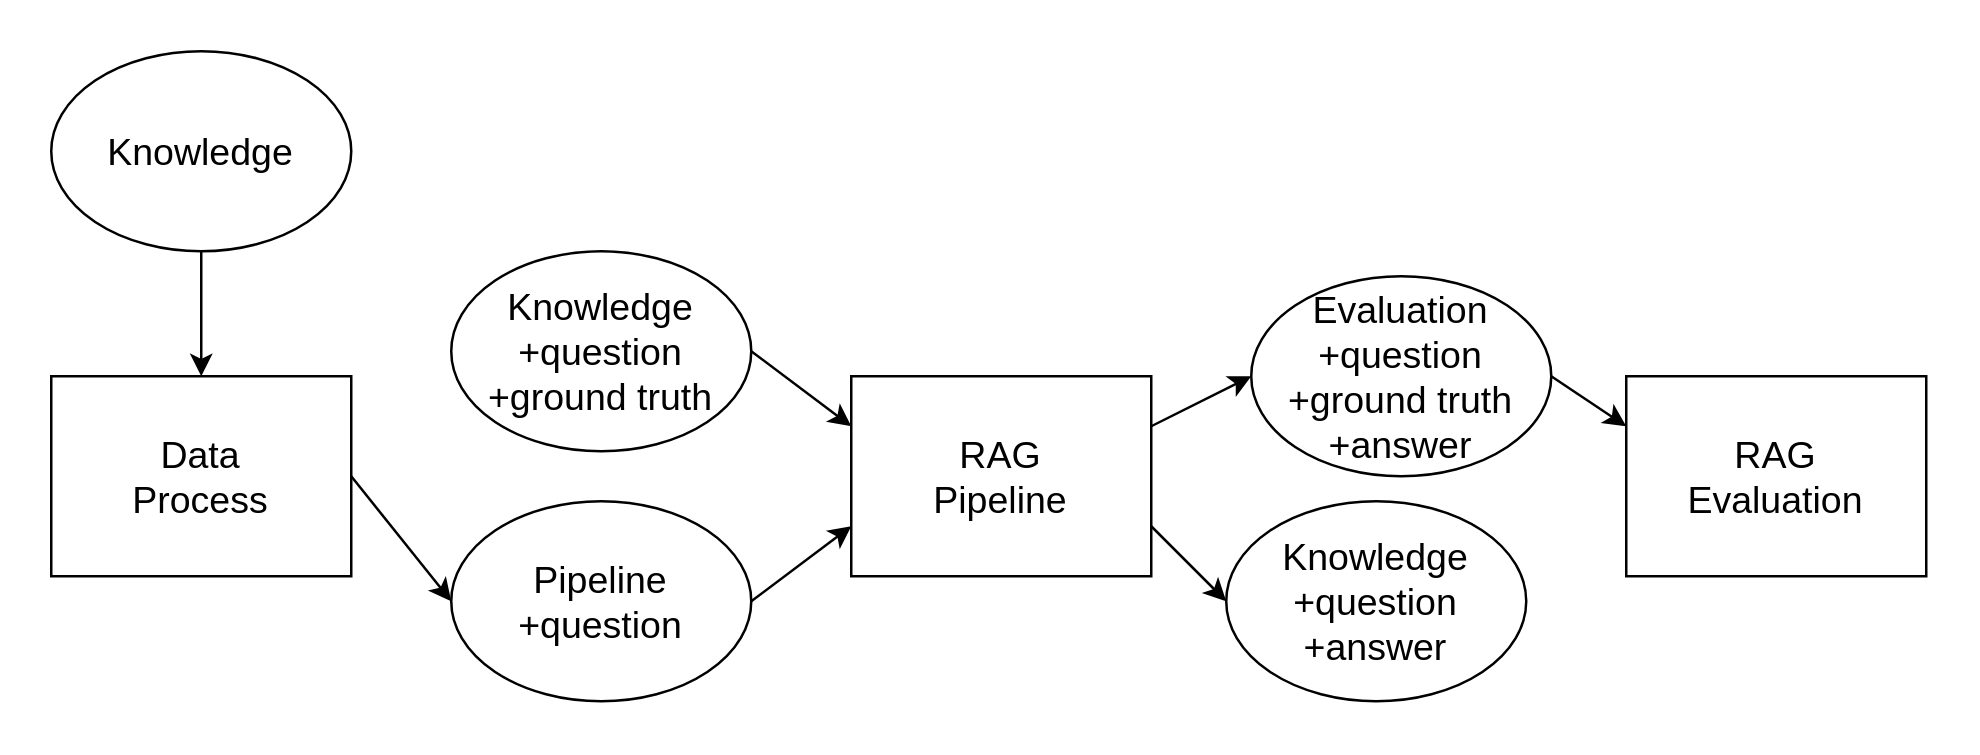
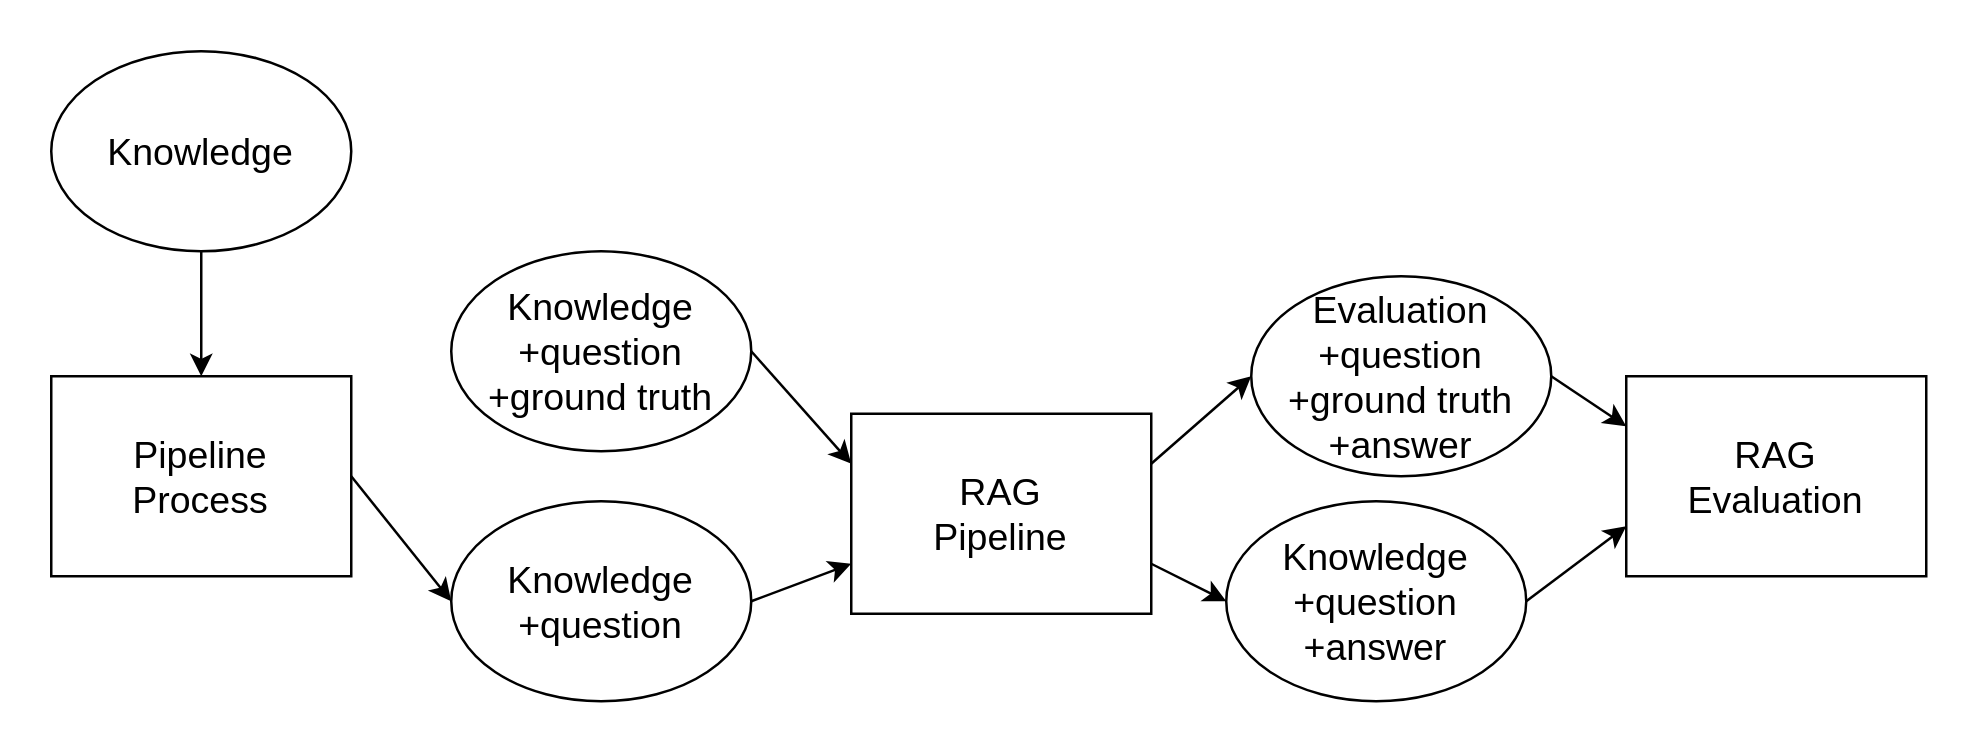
node "Data Process": label "Data Process" -> "Pipeline Process"
node "RAG Pipeline": moved (1001, 476) -> (1001, 514)
edge "Knowledge +question +answer" -> "RAG Evaluation": added
node "Pipeline +question": label "Pipeline +question" -> "Knowledge +question"
